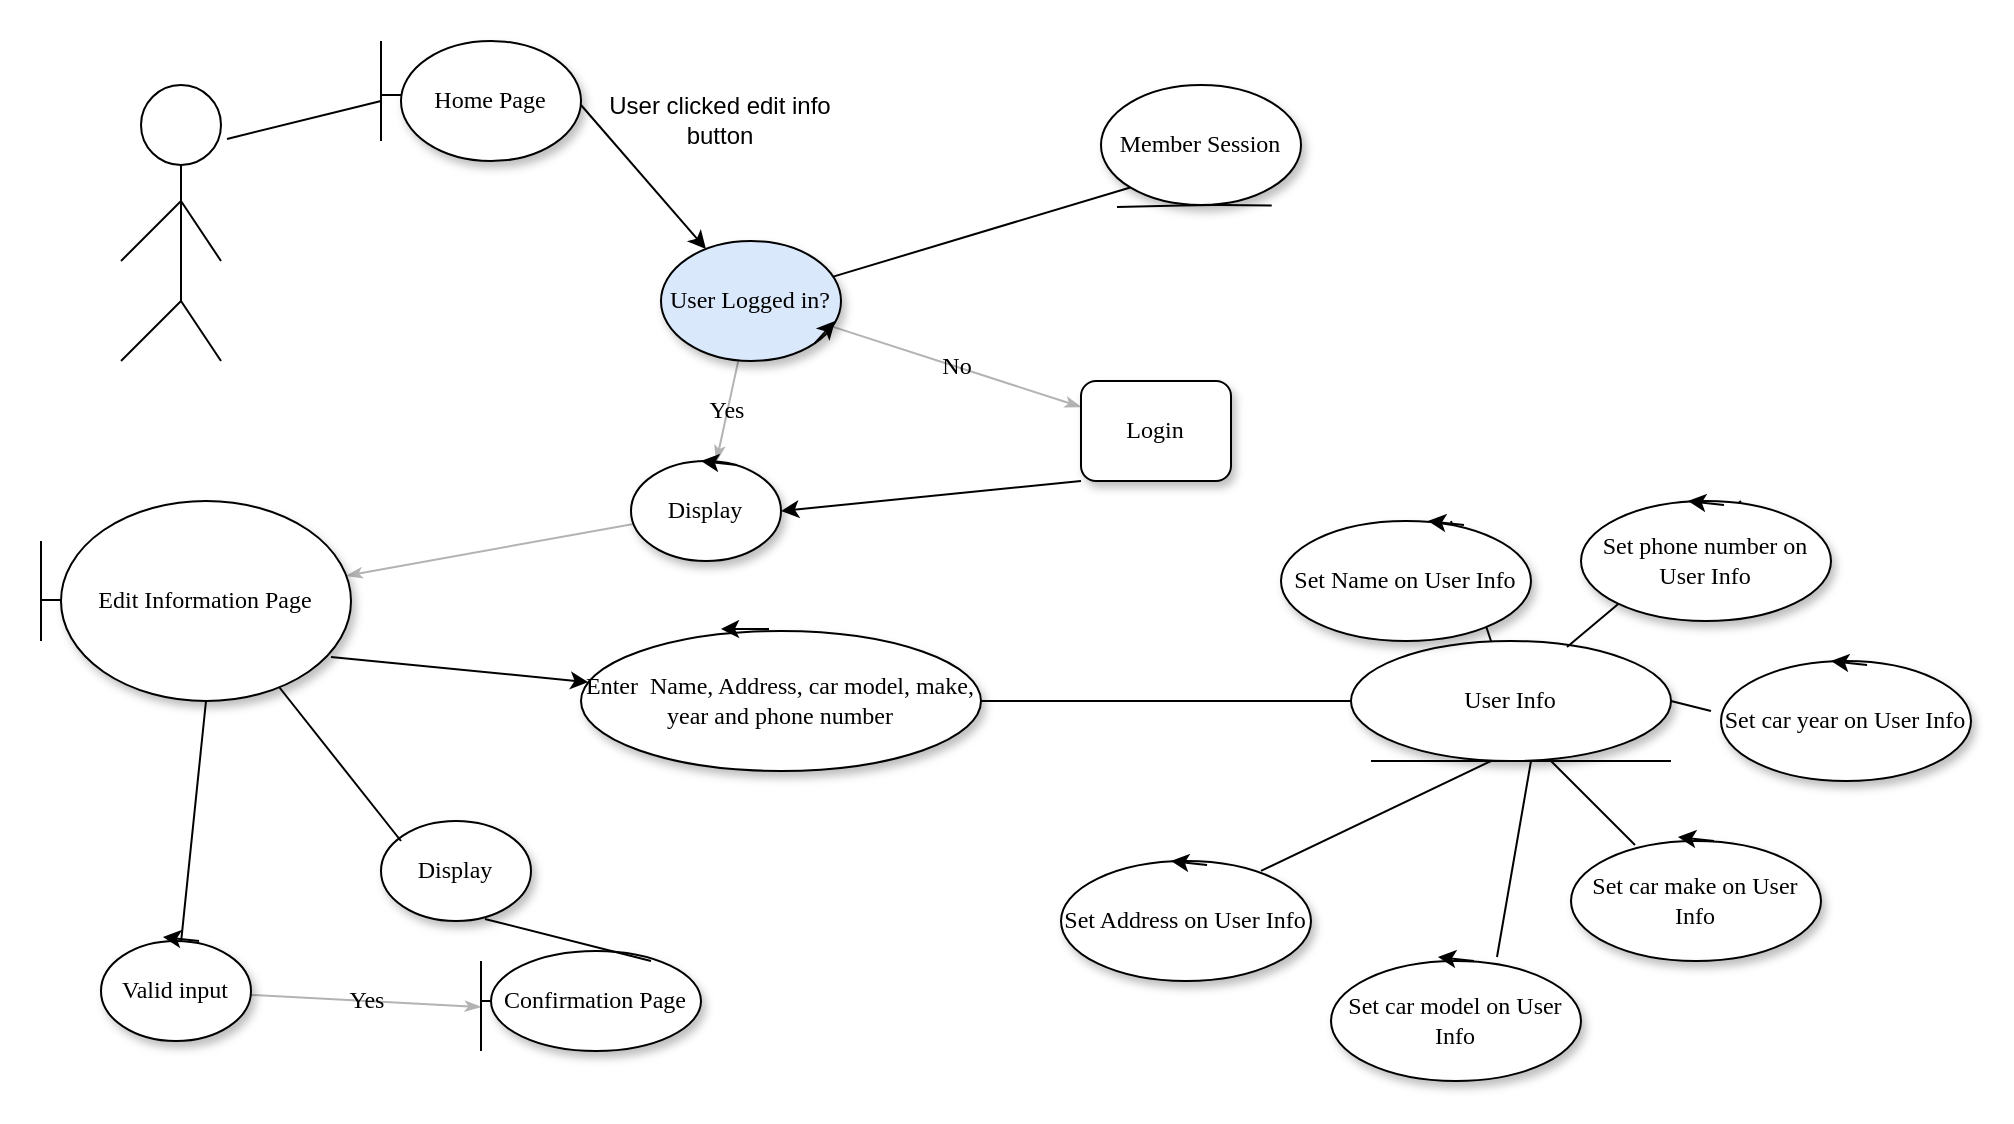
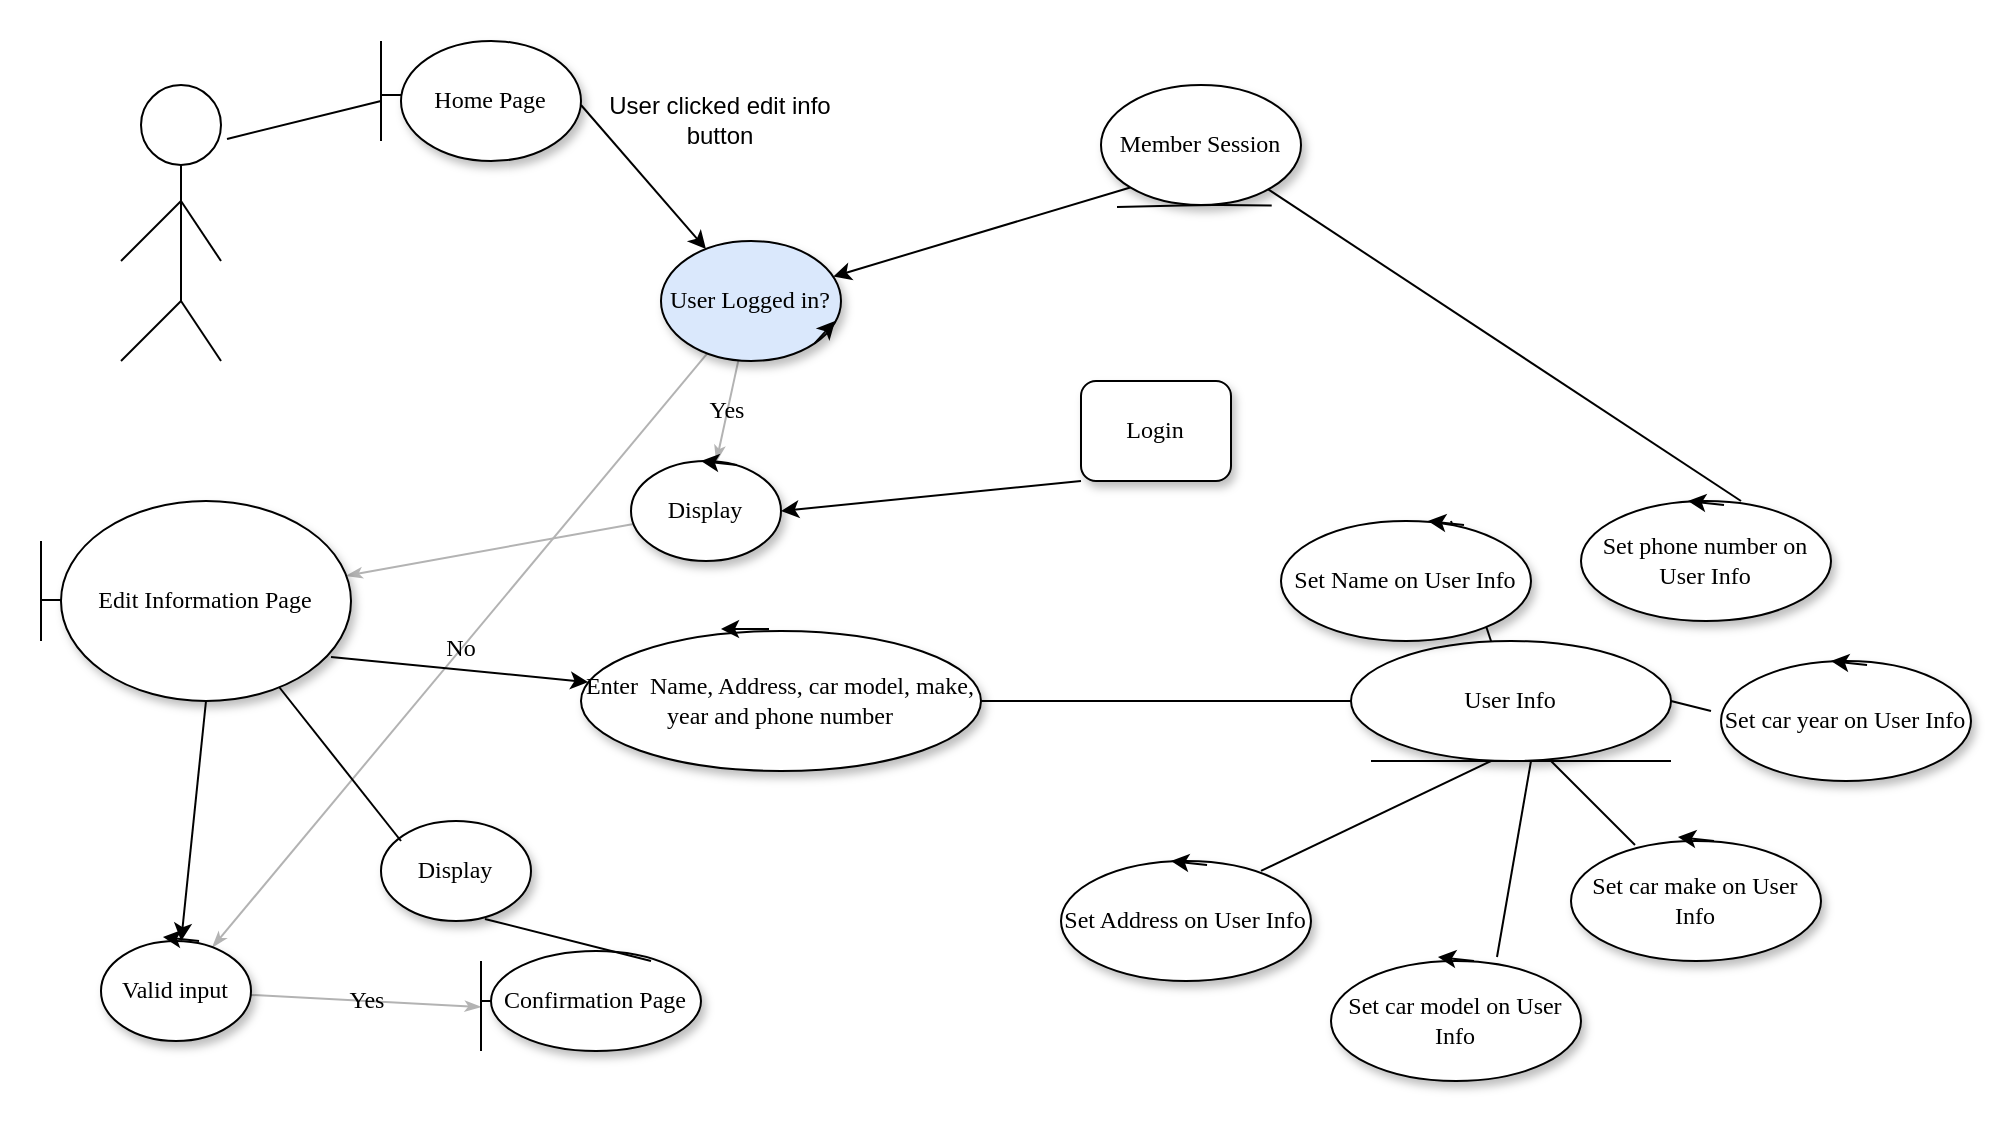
edge "Member Session" -- "User Logged in?": arrowhead none -> classic
edge "User Logged in?" -> "Login": now "User Logged in?" -> "Valid input"
edge "Set phone number on User Info" -- "User Info": now "Set phone number on User Info" -- "Member Session"
edge "Edit Information Page" -- "Valid input": arrowhead none -> classic
